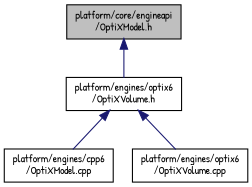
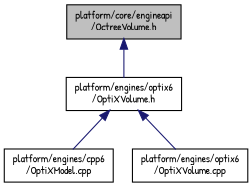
node "platform/core/engineapi /OptiXModel.h": label "platform/core/engineapi /OptiXModel.h" -> "platform/core/engineapi /OctreeVolume.h"
